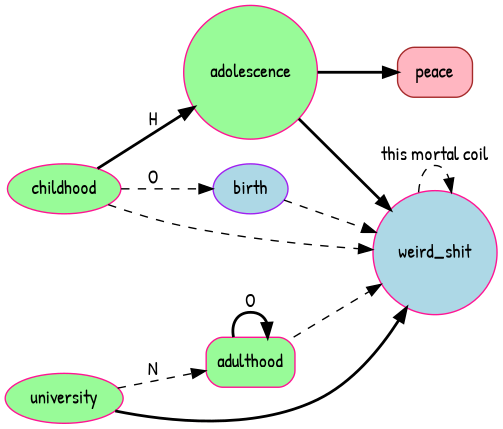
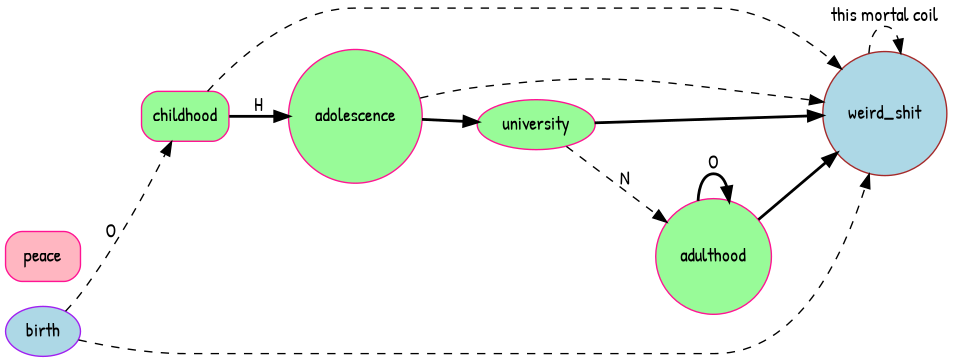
edge "adolescence" -> "peace": now "adolescence" -> "university"
node "peace": color brown -> deeppink
edge "adolescence" -> "weird_shit": style bold -> dashed
node "childhood": shape ellipse -> box
edge "childhood" -> "birth": reversed
node "weird_shit": color deeppink -> brown
edge "adulthood" -> "weird_shit": style dashed -> bold
node "adulthood": shape box -> circle
